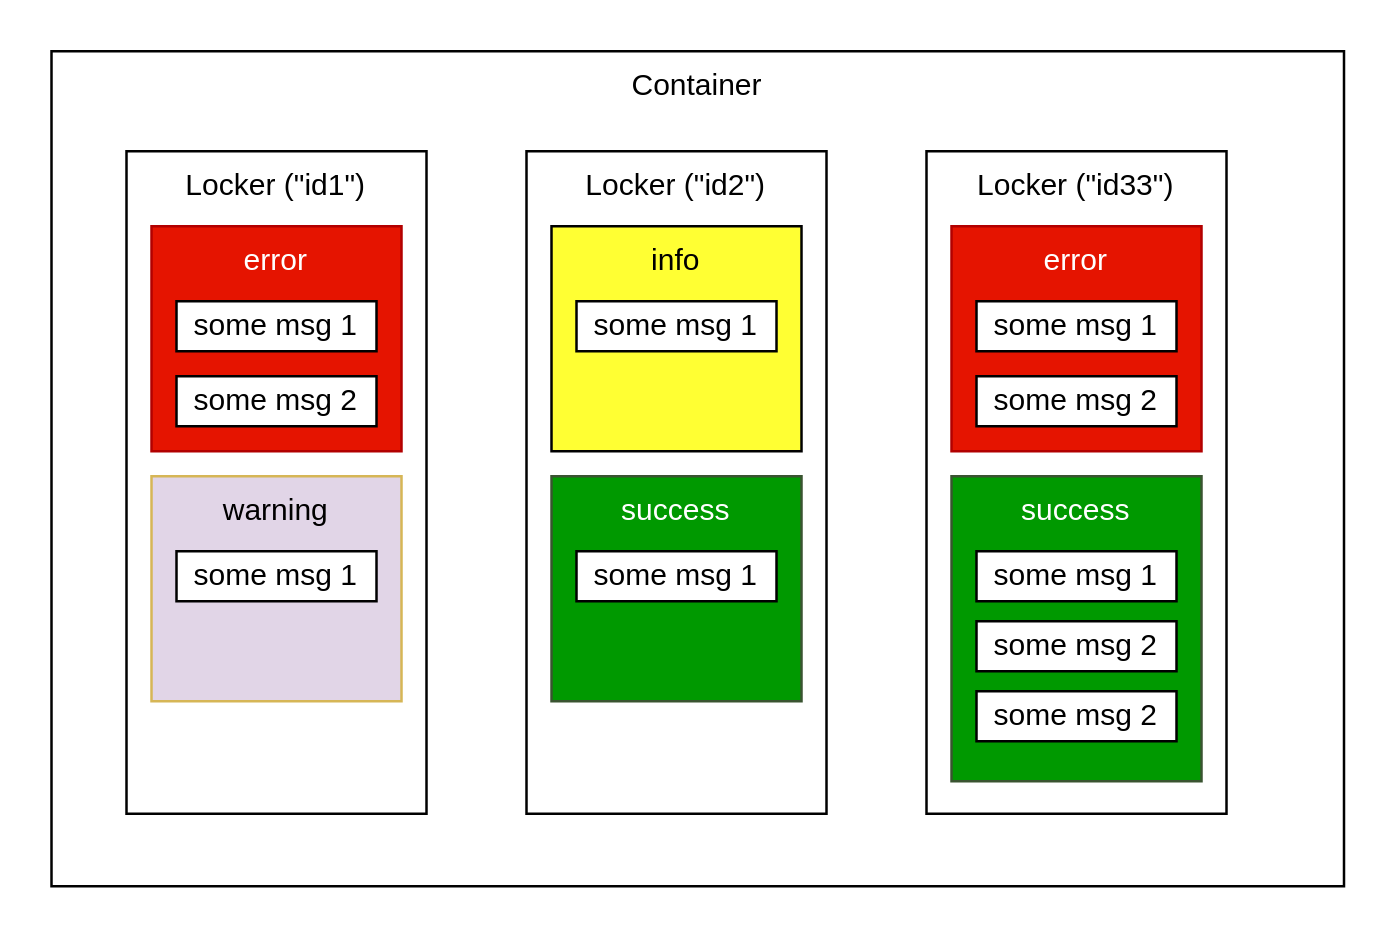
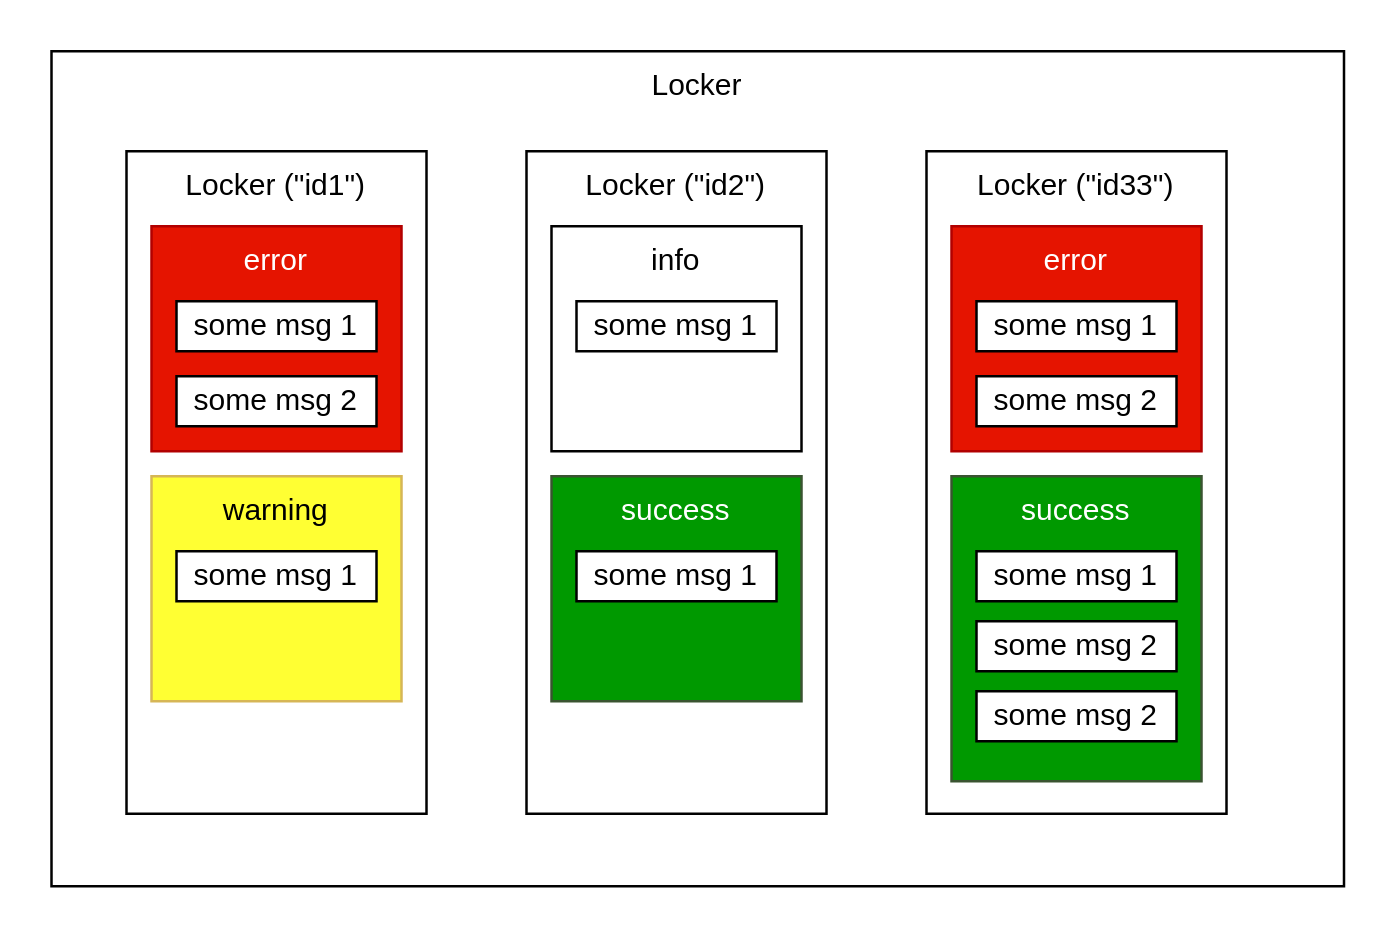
node "Container": label "Container" -> "Locker"
node "info": fillcolor #ffff33 -> #ffffff
node "warning": fillcolor #e1d5e7 -> #ffff33
